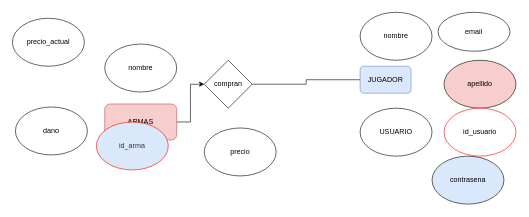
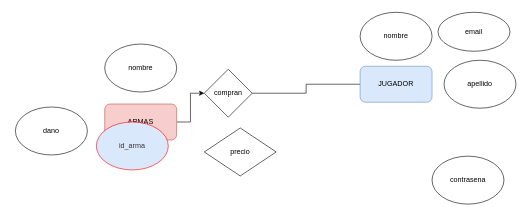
node "precio_actual": removed
node "JUGADOR": size 51x27 -> 72x36
node "compran": moved (228, 84) -> (228, 93)
node "apellido": fillcolor #f8cecc -> #ffffff
node "USUARIO": removed
node "id_usuario": removed
node "precio": shape ellipse -> diamond
node "contrasena": fillcolor #dae8fc -> #ffffff
